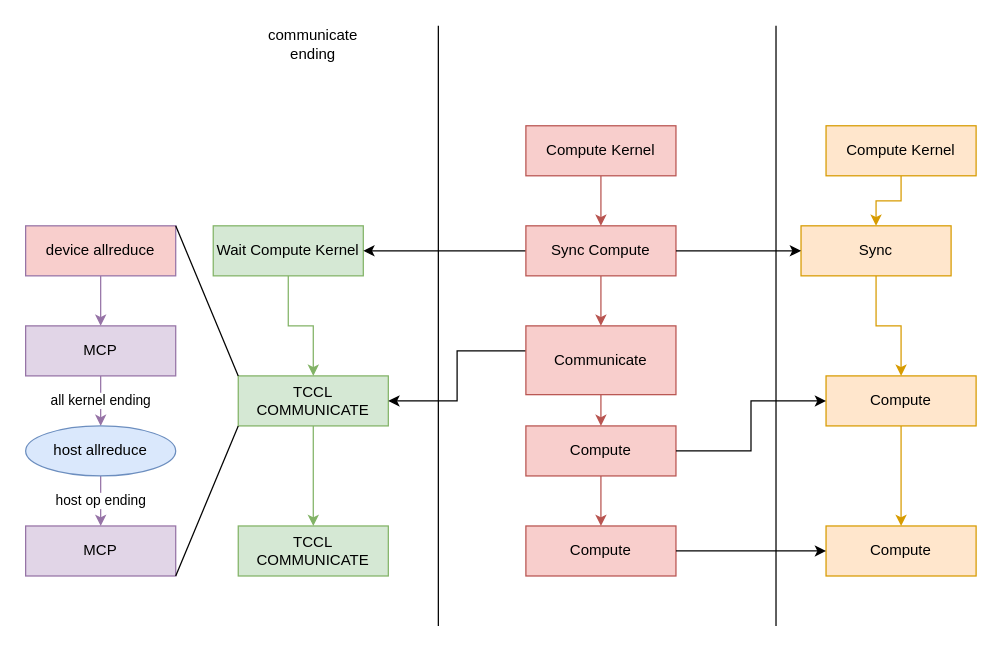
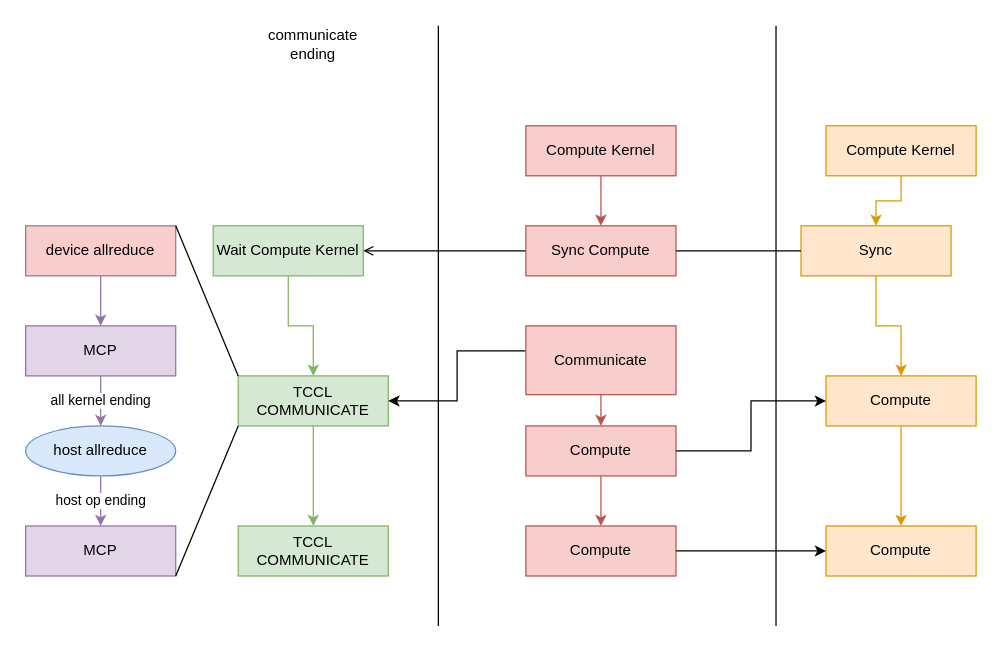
edge "Sync Compute" -> "Wait Compute Kernel": arrowhead classic -> open
edge "Sync Compute" -> "Sync": arrowhead classic -> none
edge "Sync Compute" -> "Communicate": removed
